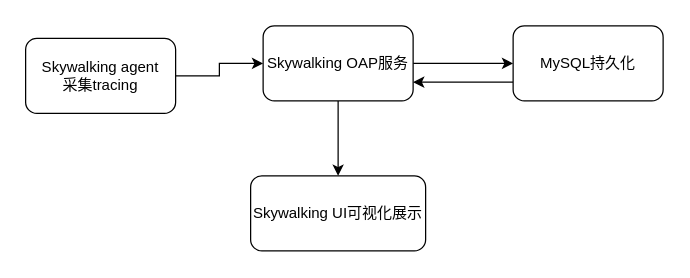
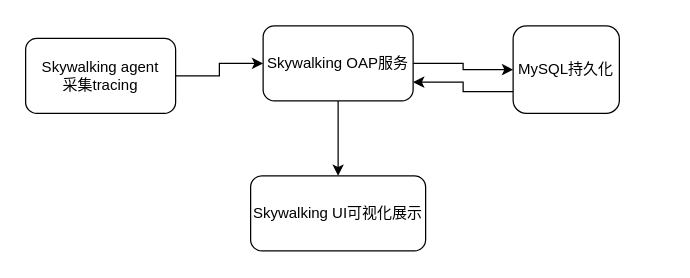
node "MySQL持久化": size 150x75 -> 106x88
